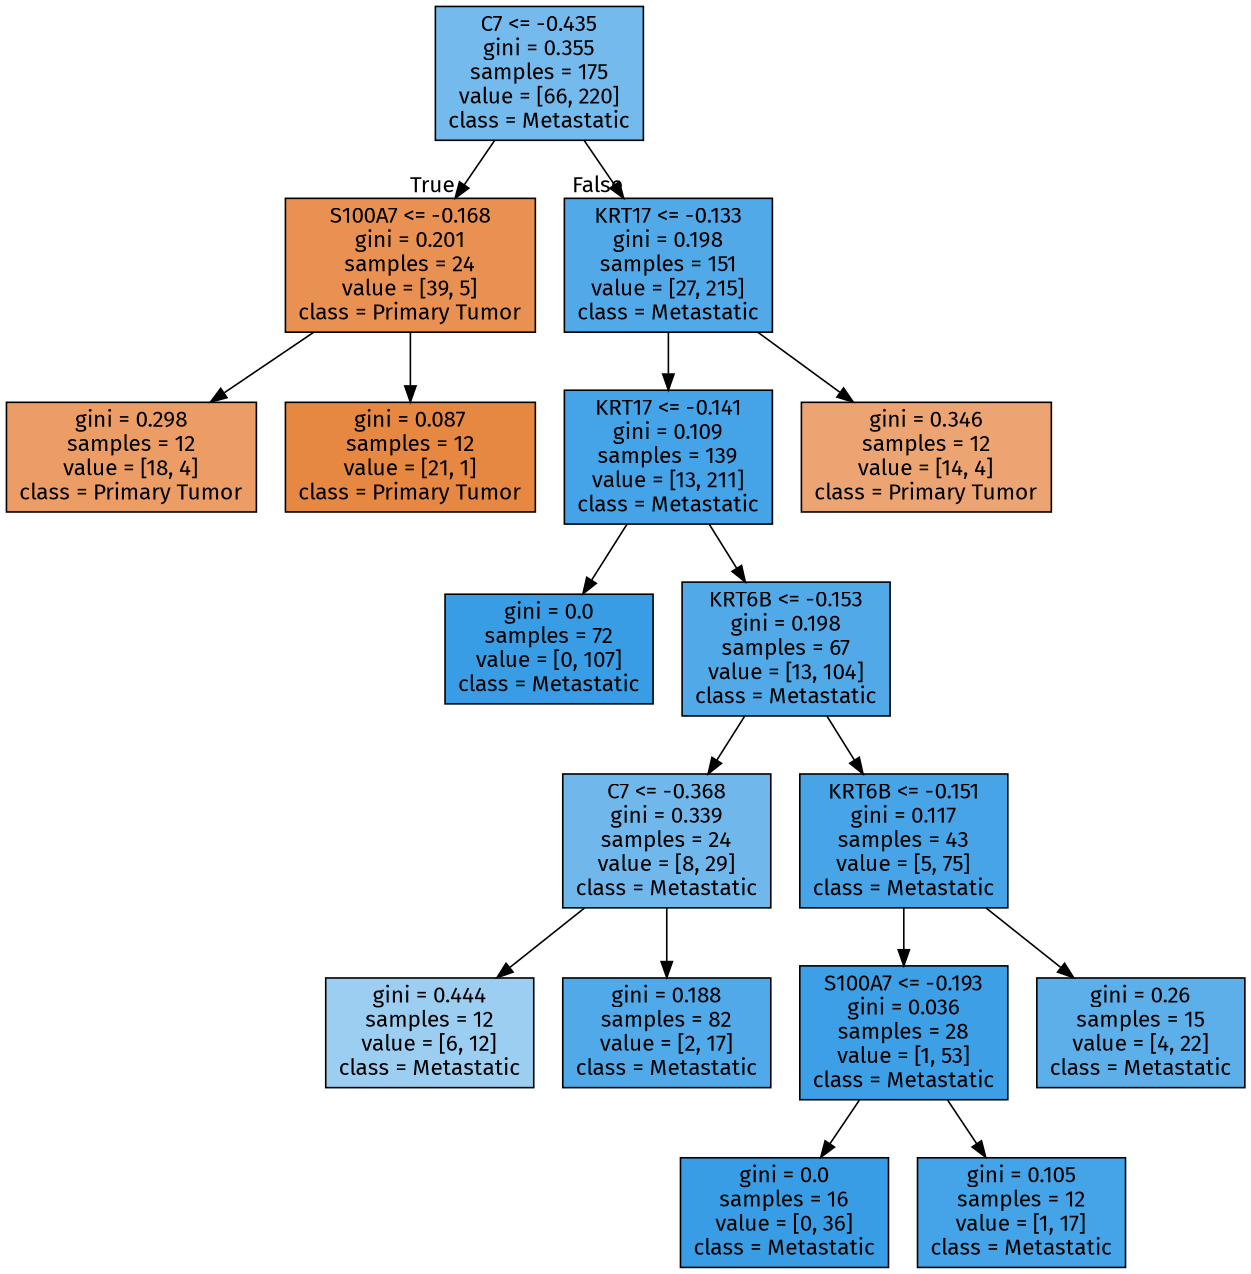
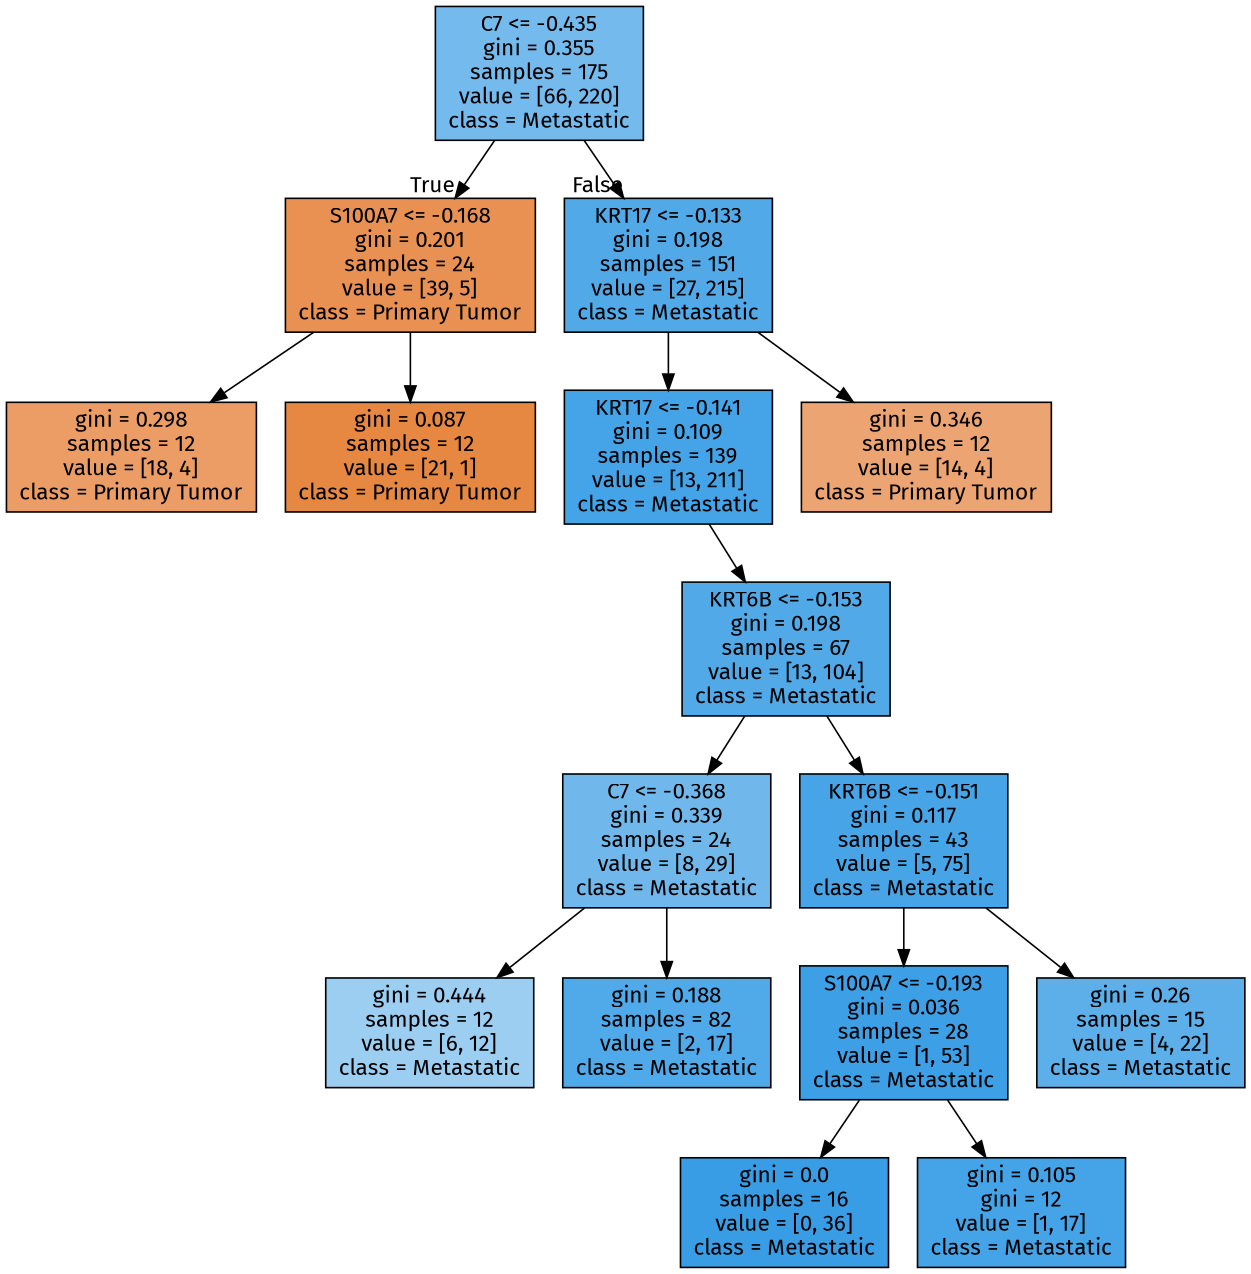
node "gini = 0.0 samples = 72 value = [0, 107] class = Metastatic": removed
node "gini = 0.105 samples = 12 value = [1, 17] class = Metastatic": label "gini = 0.105 samples = 12 value = [1, 17] class = Metastatic" -> "gini = 0.105 gini = 12 value = [1, 17] class = Metastatic"
